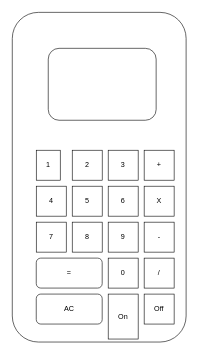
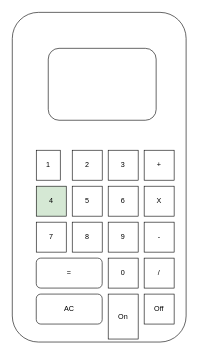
node "4": fillcolor #ffffff -> #d5e8d4
